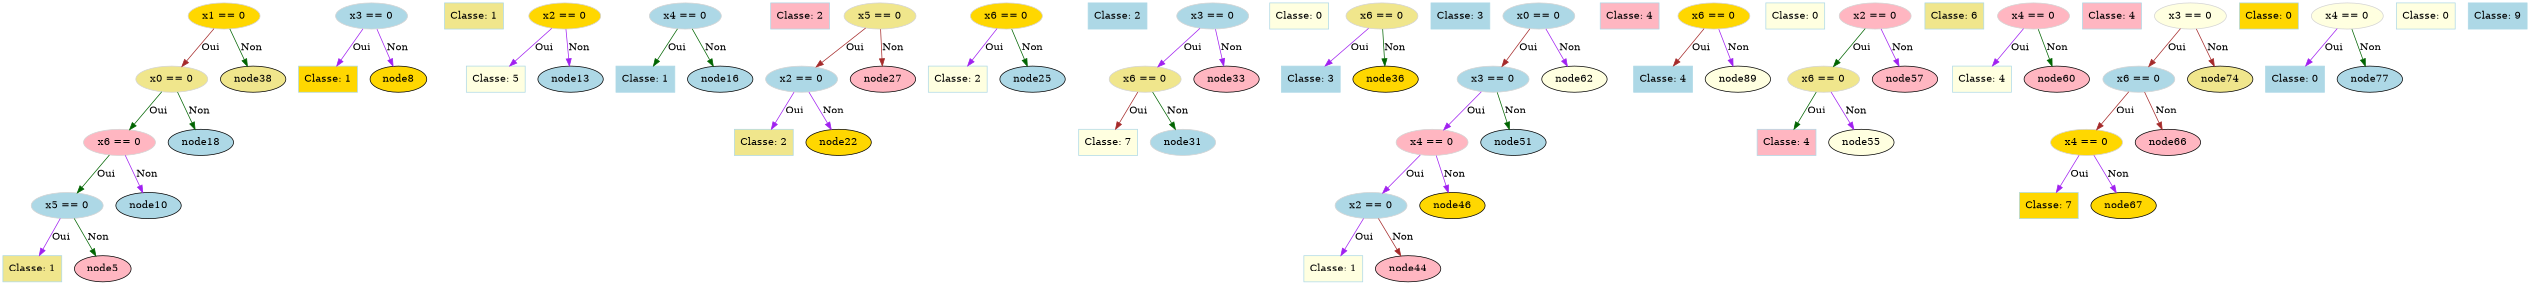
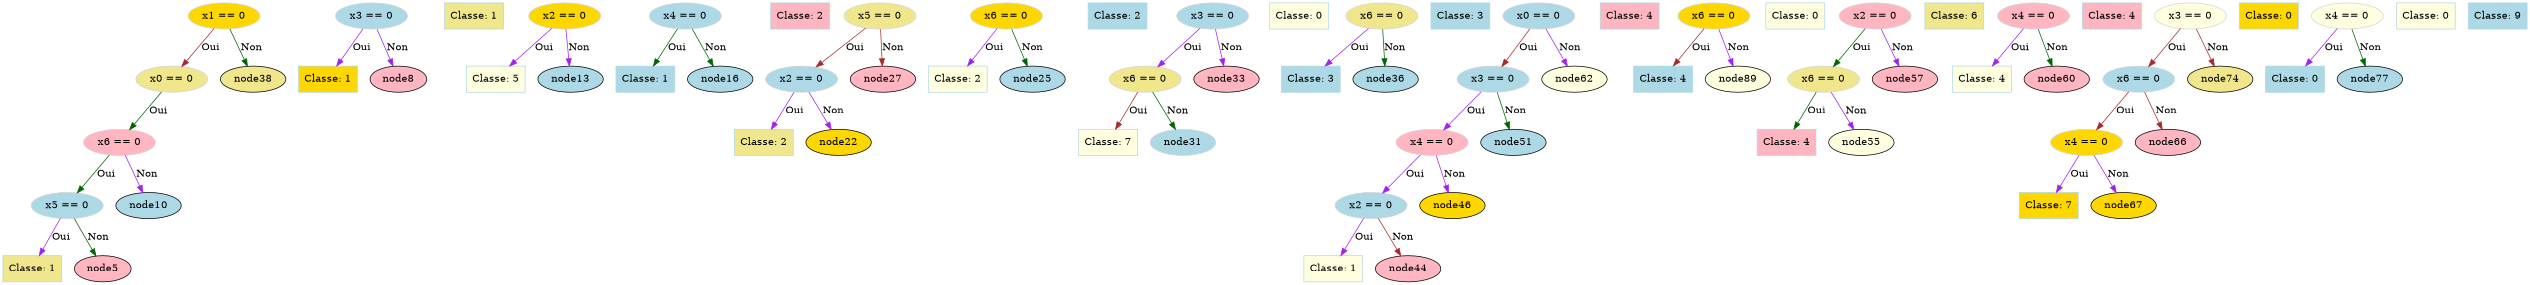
node "node8": fillcolor gold -> lightpink
node "node36": fillcolor gold -> lightblue
node "node18": removed
